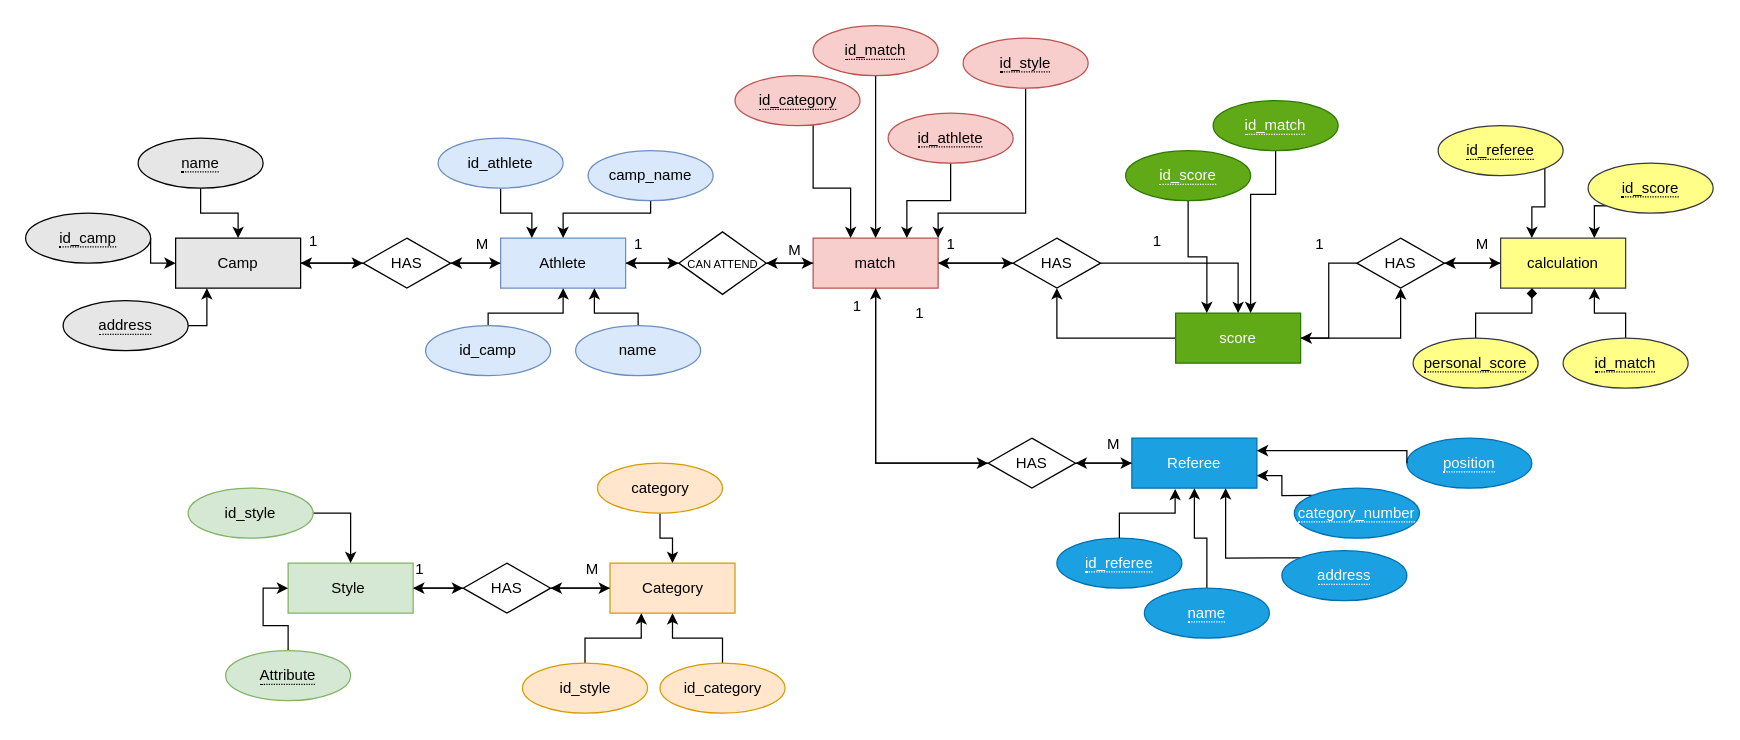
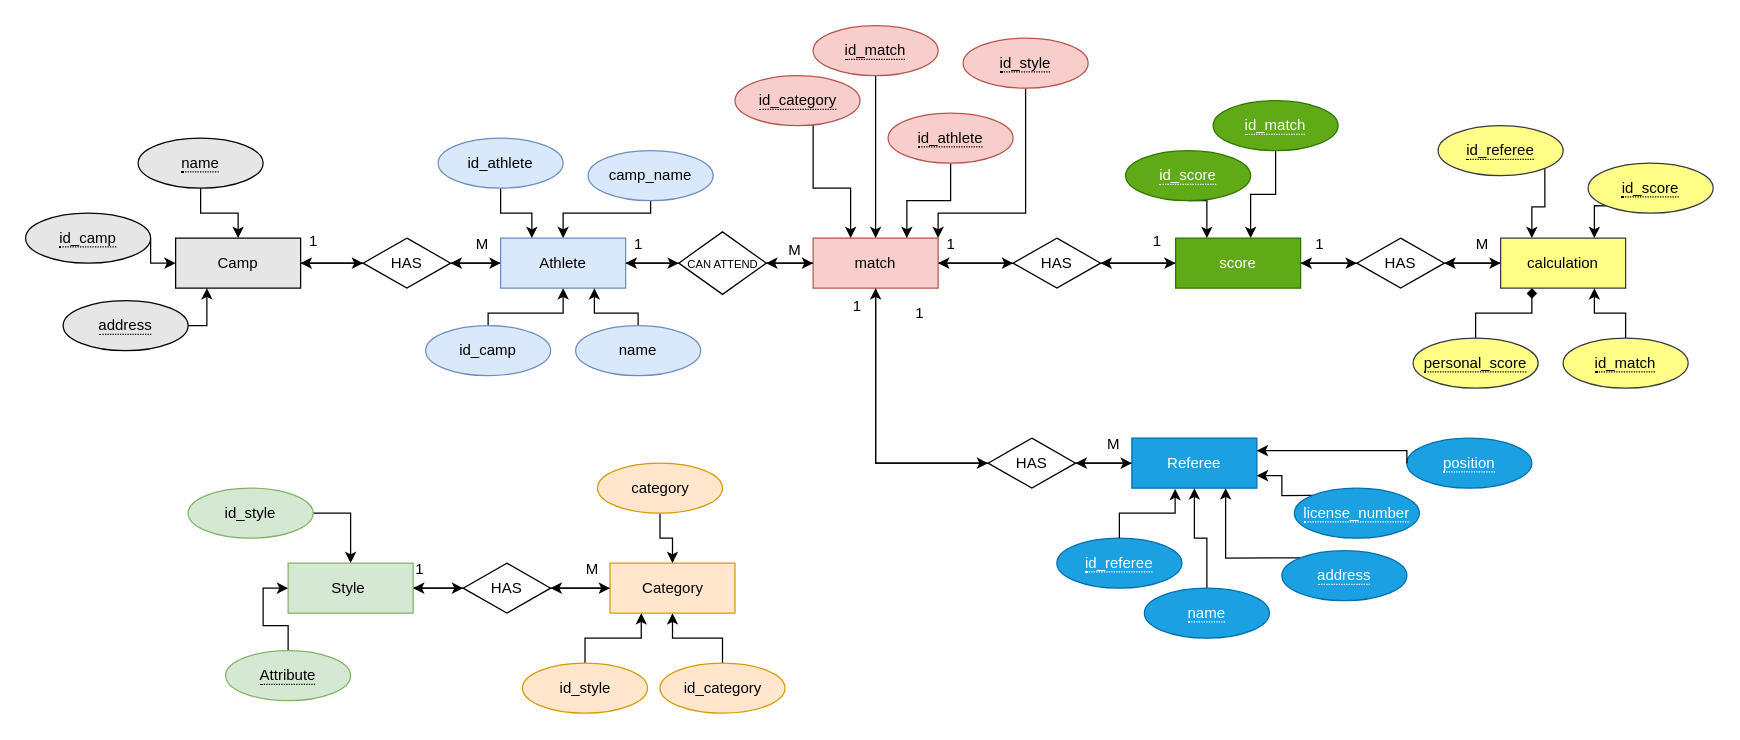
node "score": moved (1238, 338) -> (1238, 263)
node "category_number": label "category_number" -> "license_number"
